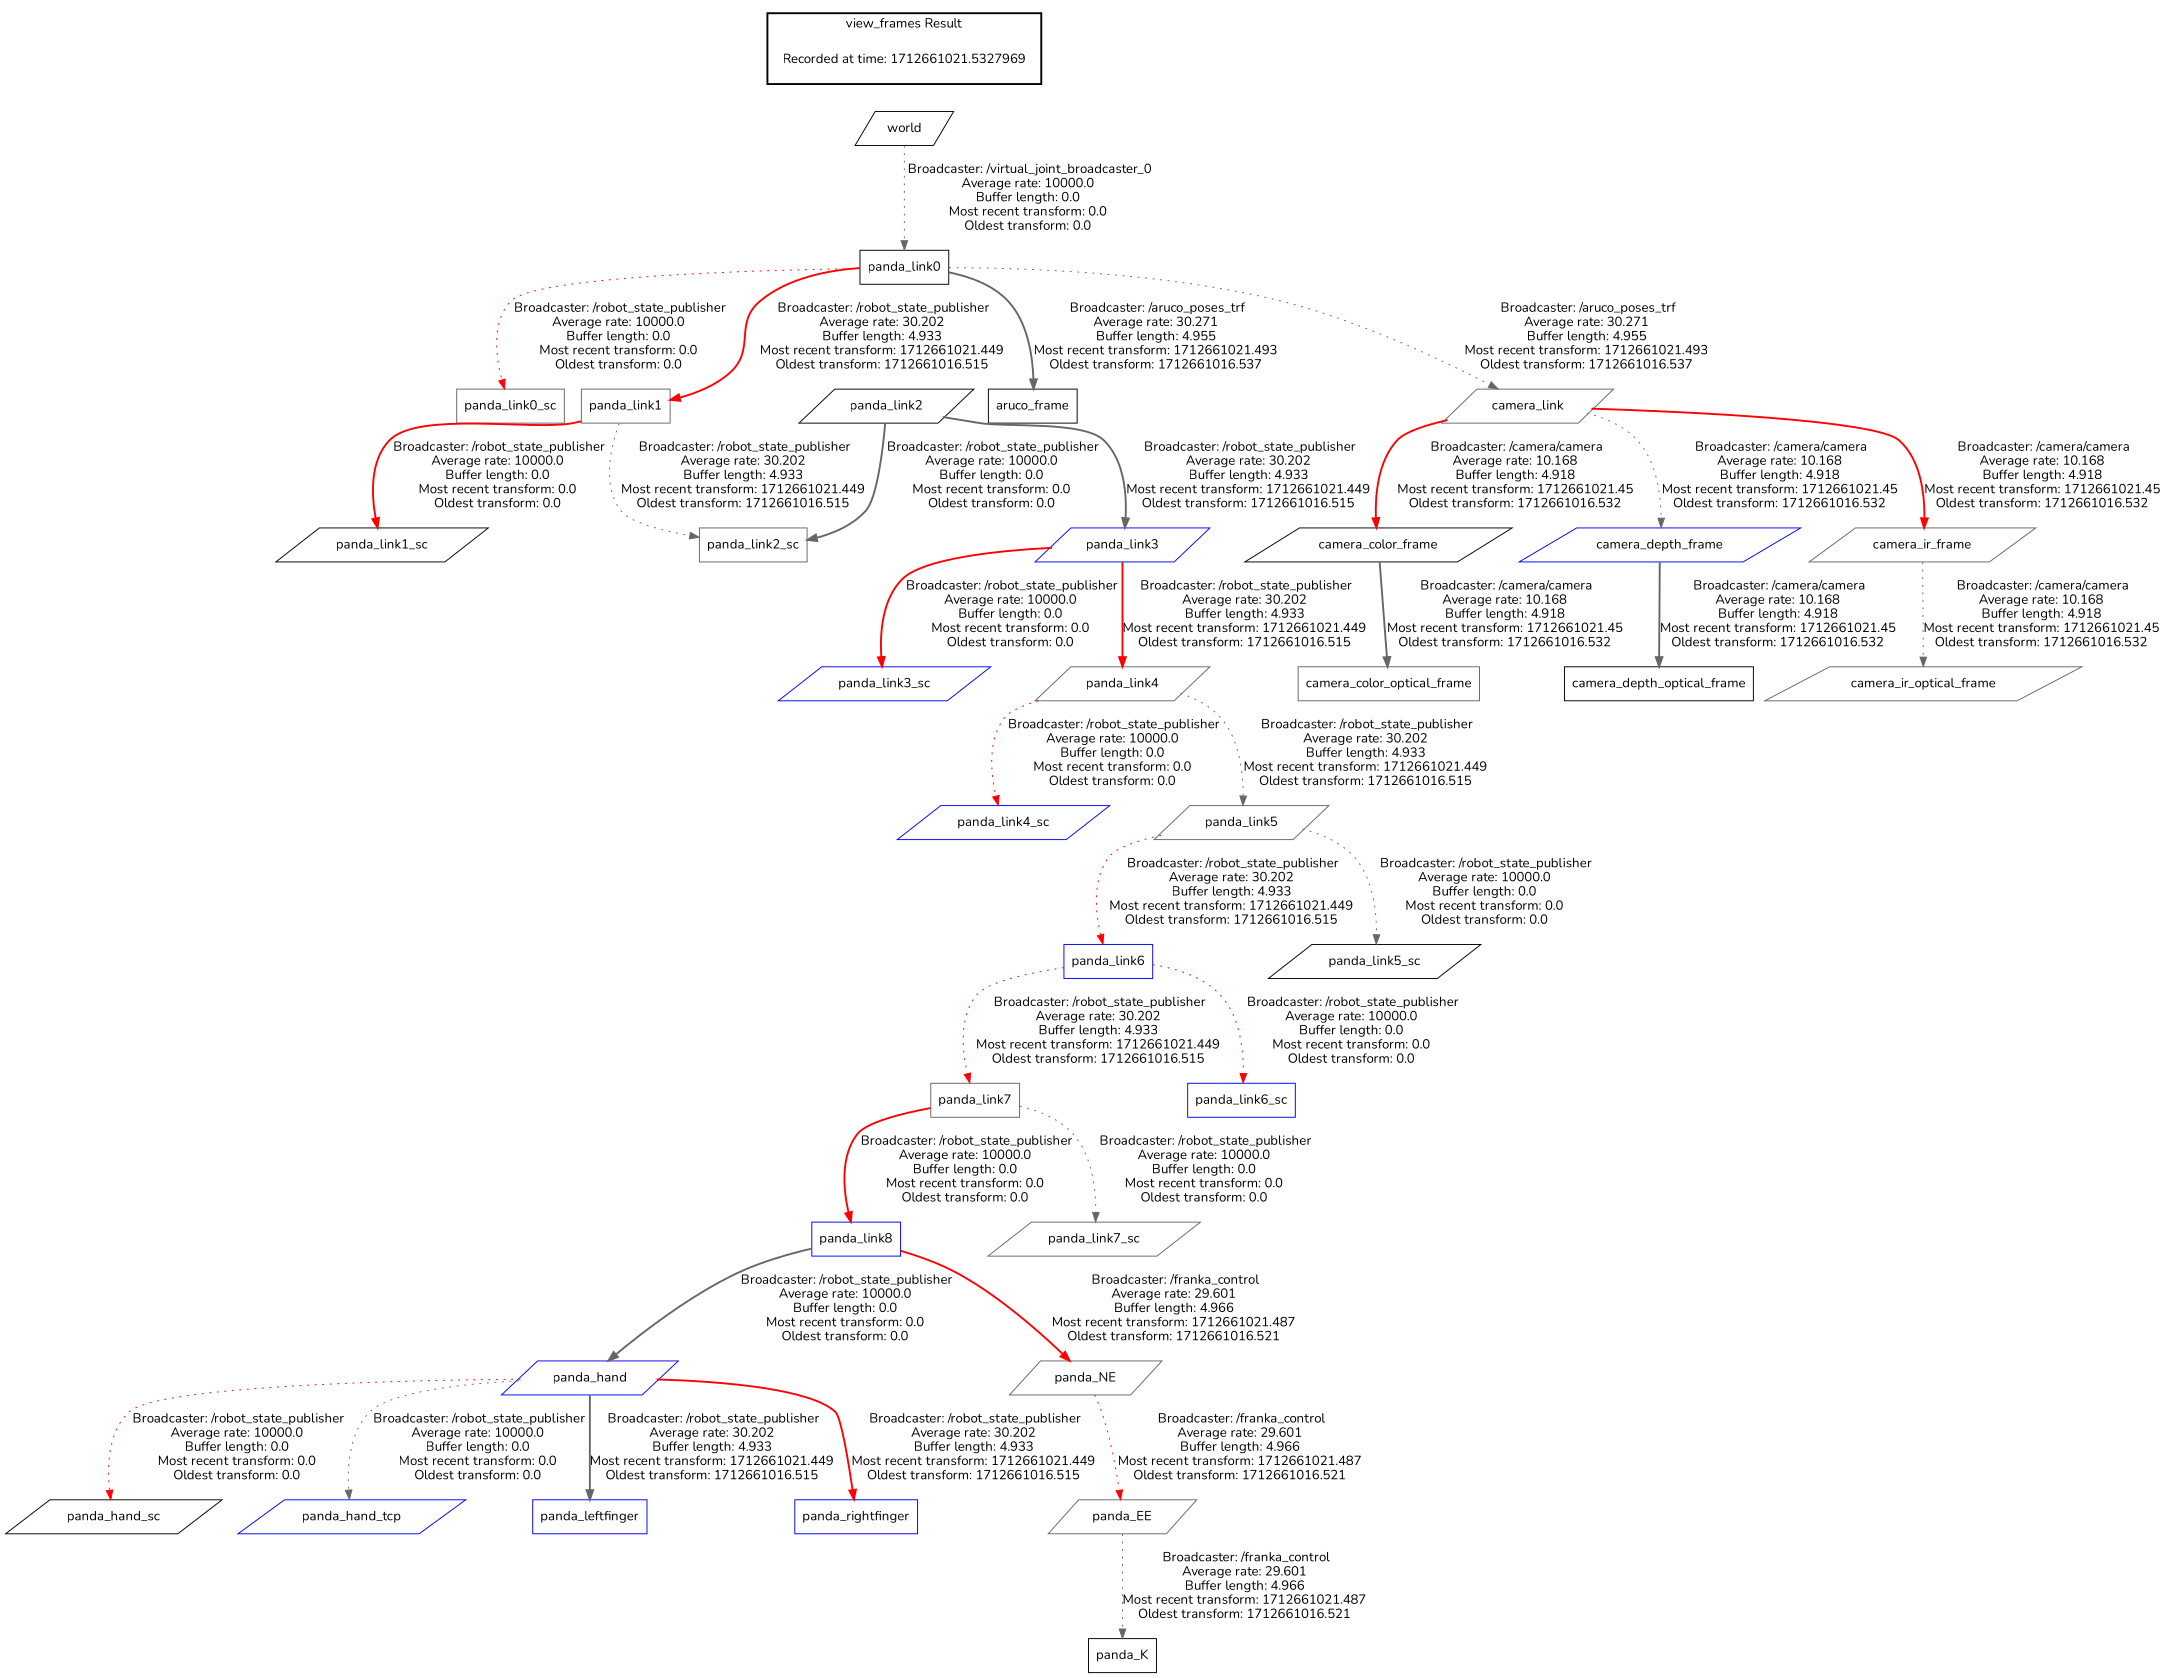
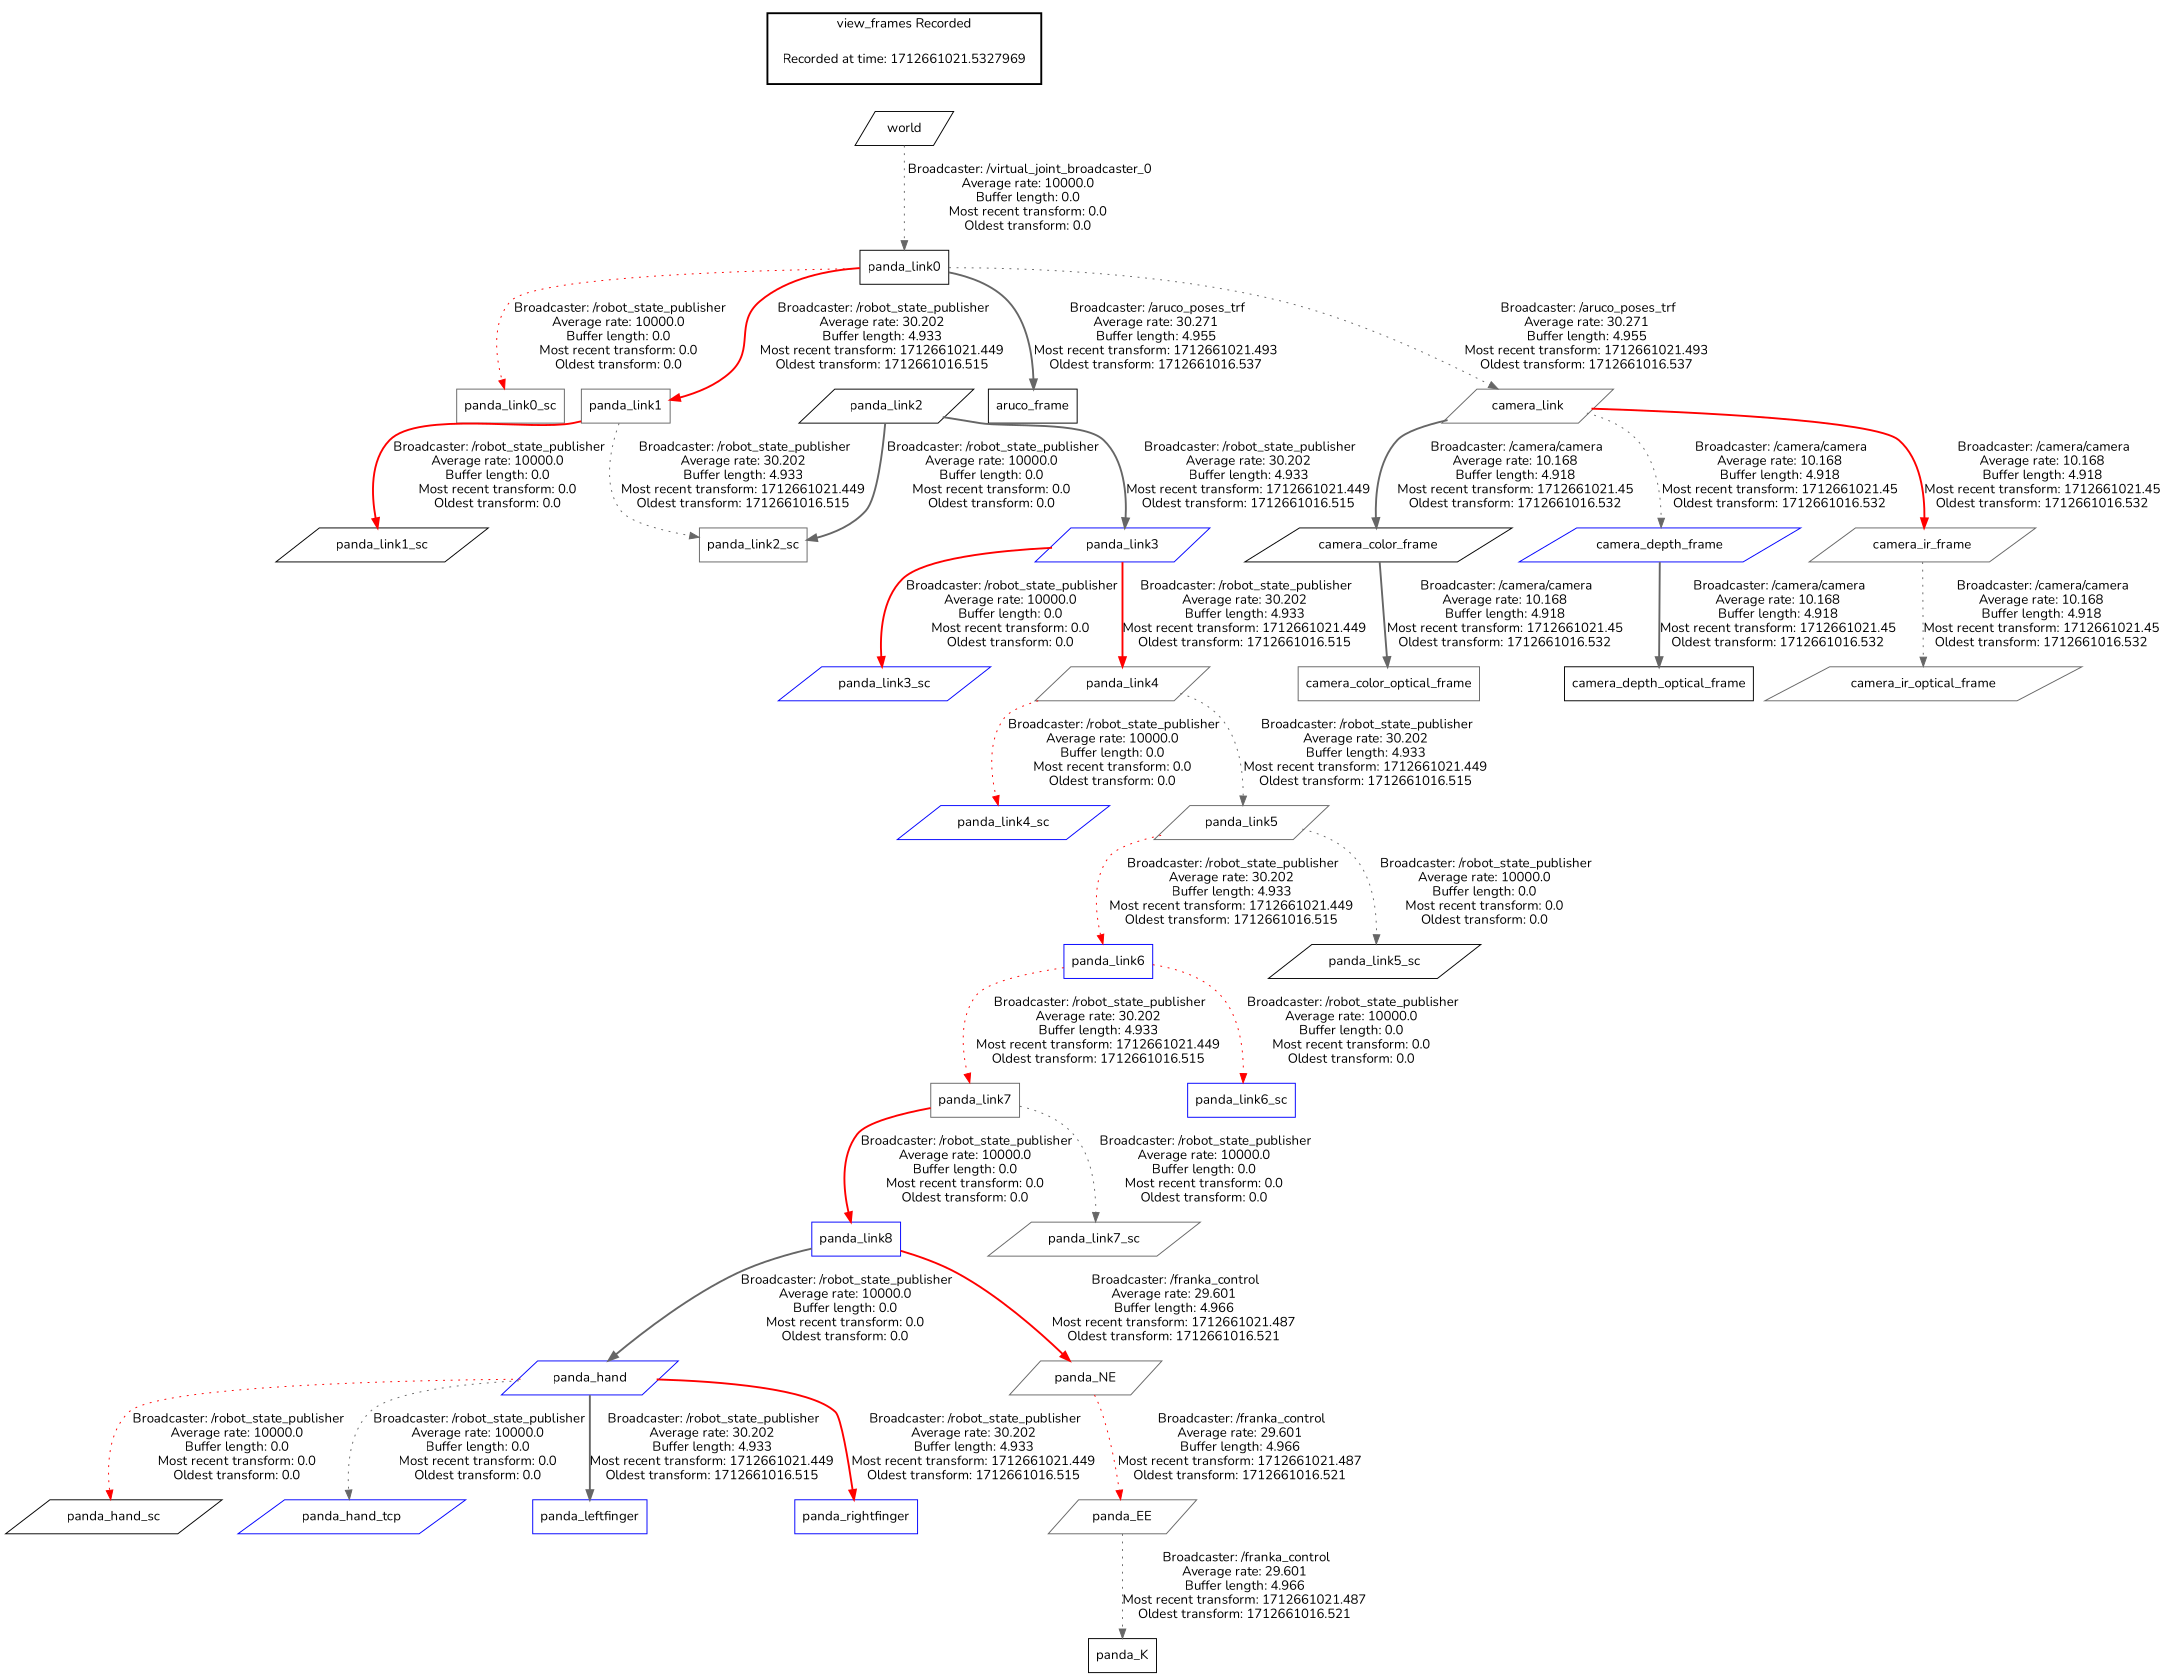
cluster "view_frames Result": label "view_frames Result" -> "view_frames Recorded"
edge "camera_link" -> "camera_color_frame": color red -> gray40
